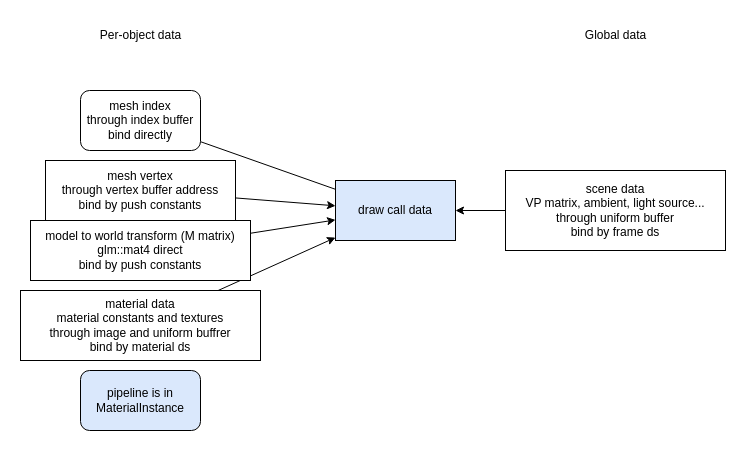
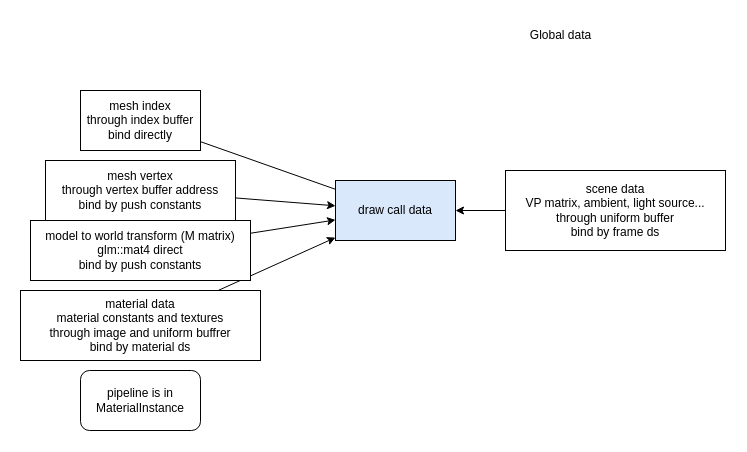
node "Per-object data": removed
node "Global data": moved (616, 36) -> (561, 36)
node "mesh index through index buffer bind directly": shape rounded rectangle -> rectangle
node "pipeline is in MaterialInstance": fillcolor #dae8fc -> #ffffff
